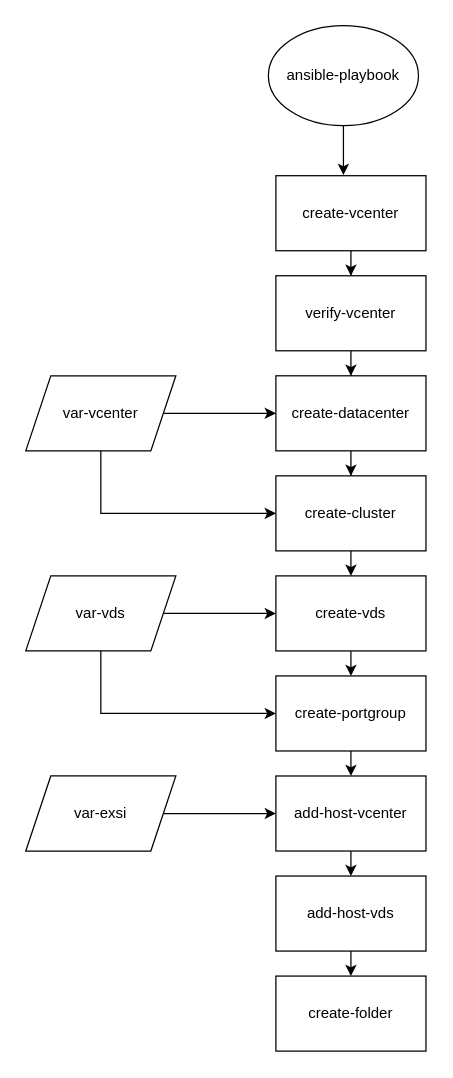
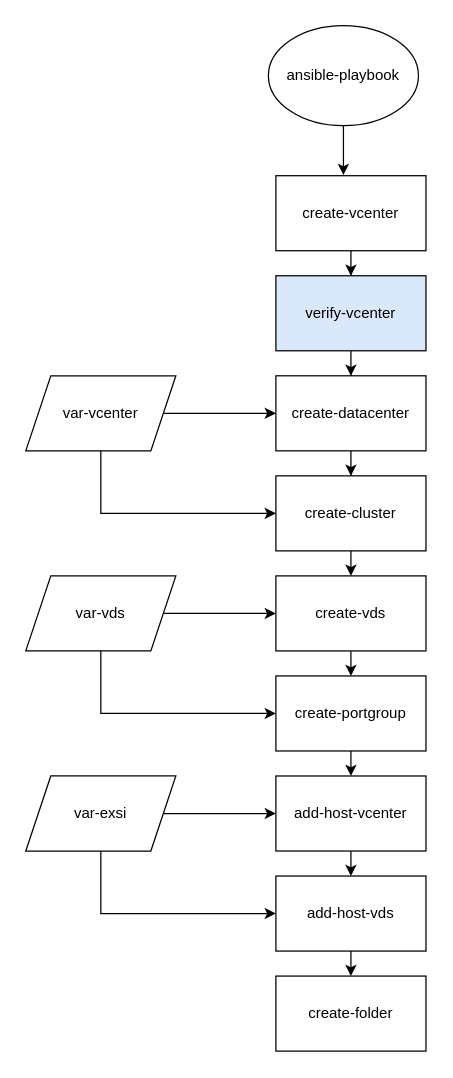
node "verify-vcenter": fillcolor #ffffff -> #dae8fc
edge "var-exsi" -> "add-host-vds": added
